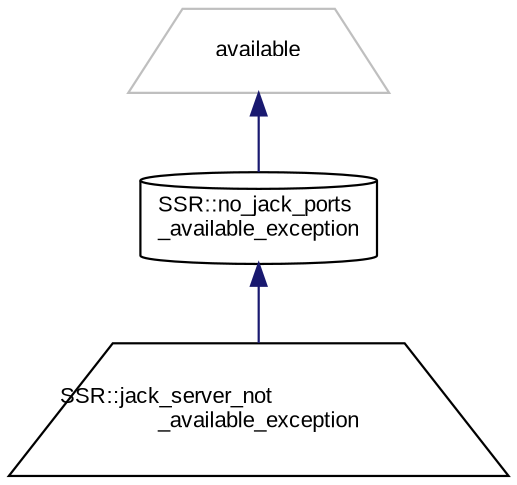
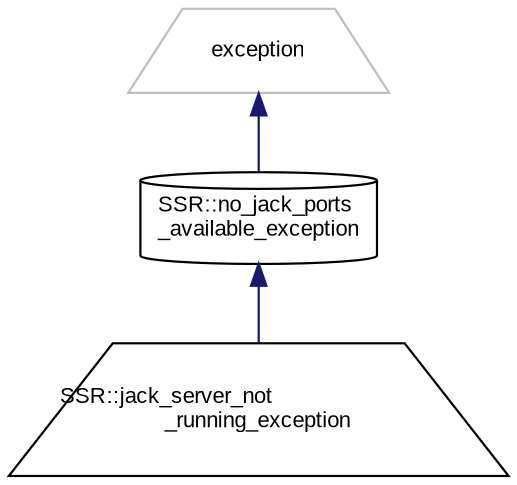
node "available": label "available" -> "exception"
node "SSR::jack_server_not _available_exception": label "SSR::jack_server_not _available_exception" -> "SSR::jack_server_not _running_exception"
